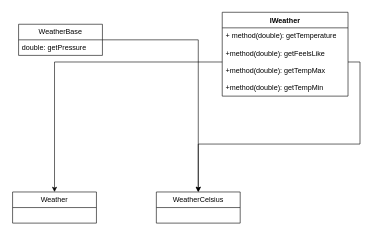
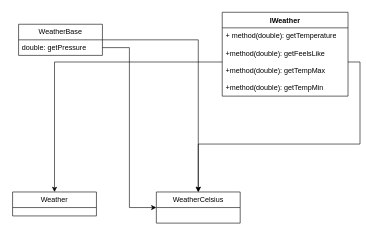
edge "double: getPressure" -> "WeatherCelsius": added
node "Weather": size 84x31 -> 84x24
